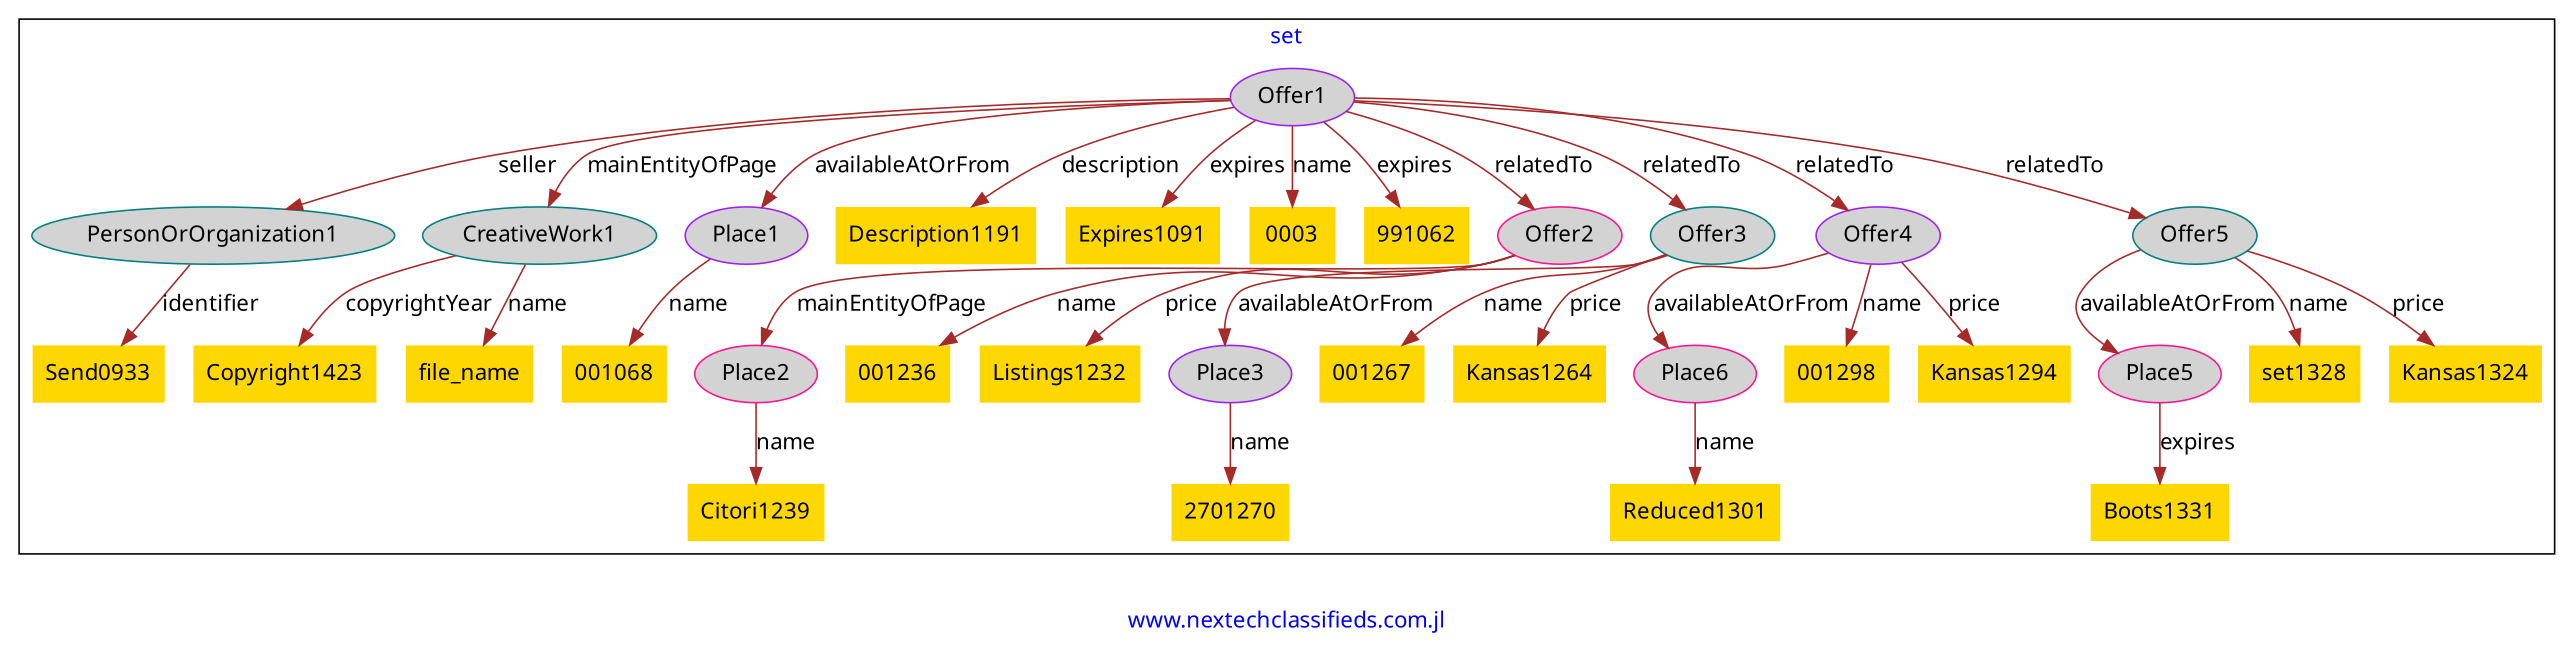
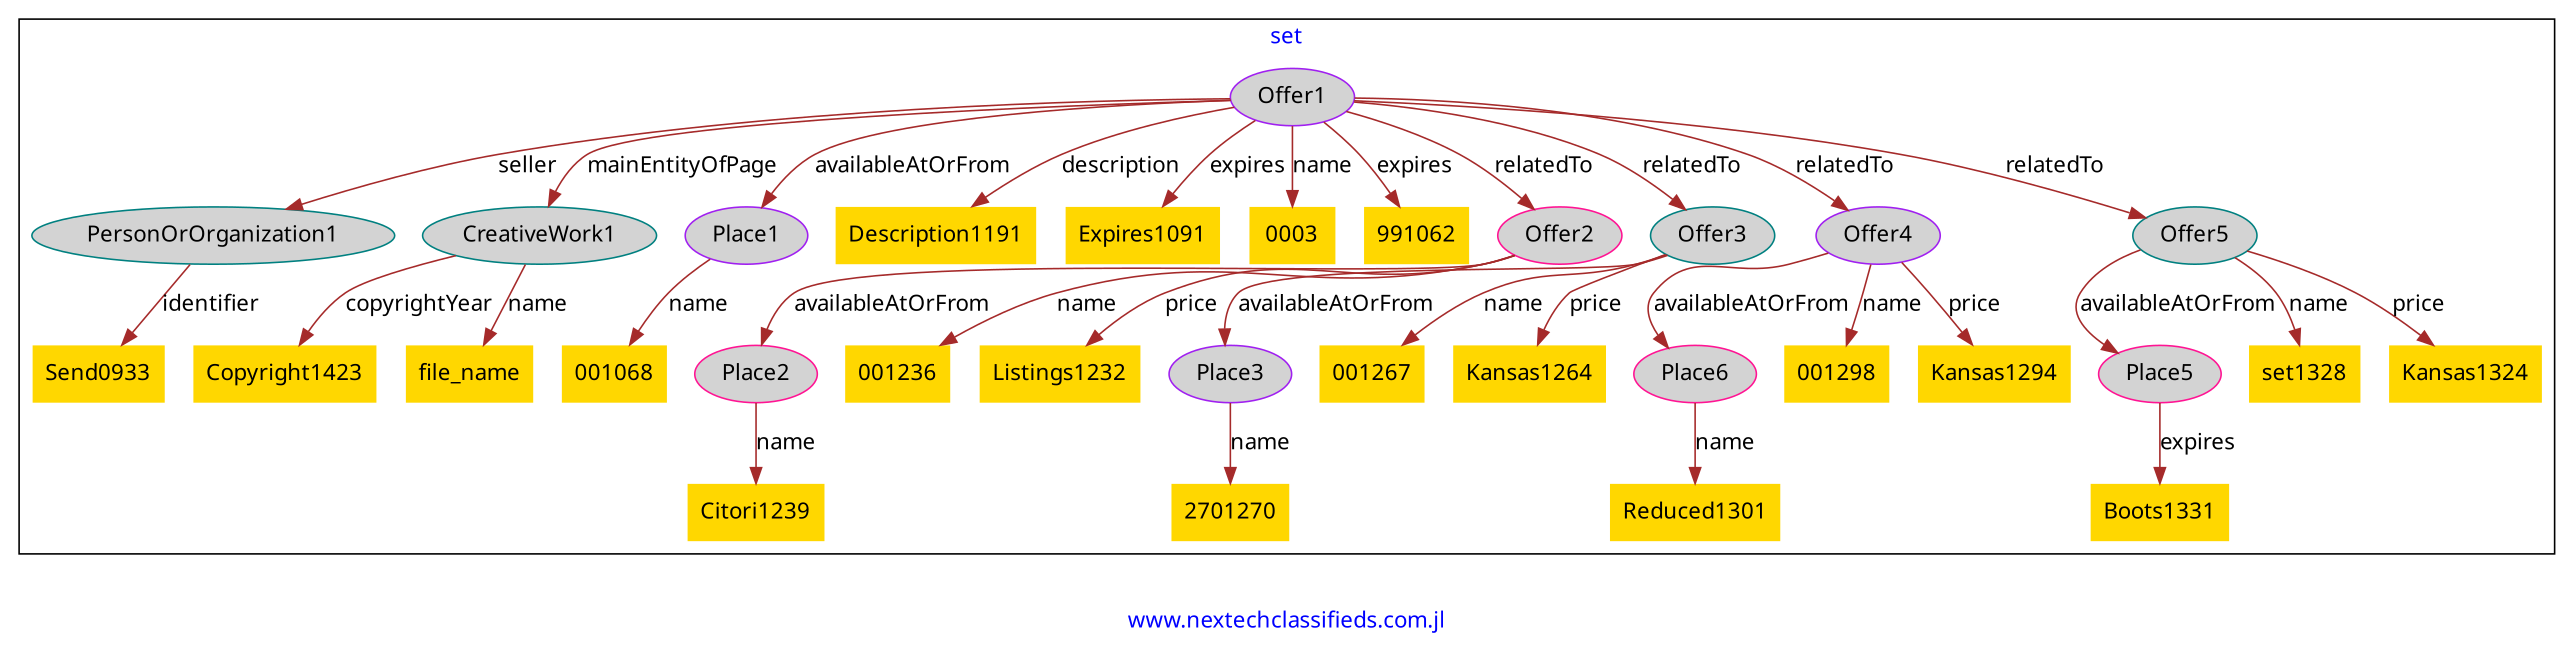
edge "Offer2" -> "Place2": label "mainEntityOfPage" -> "availableAtOrFrom"
